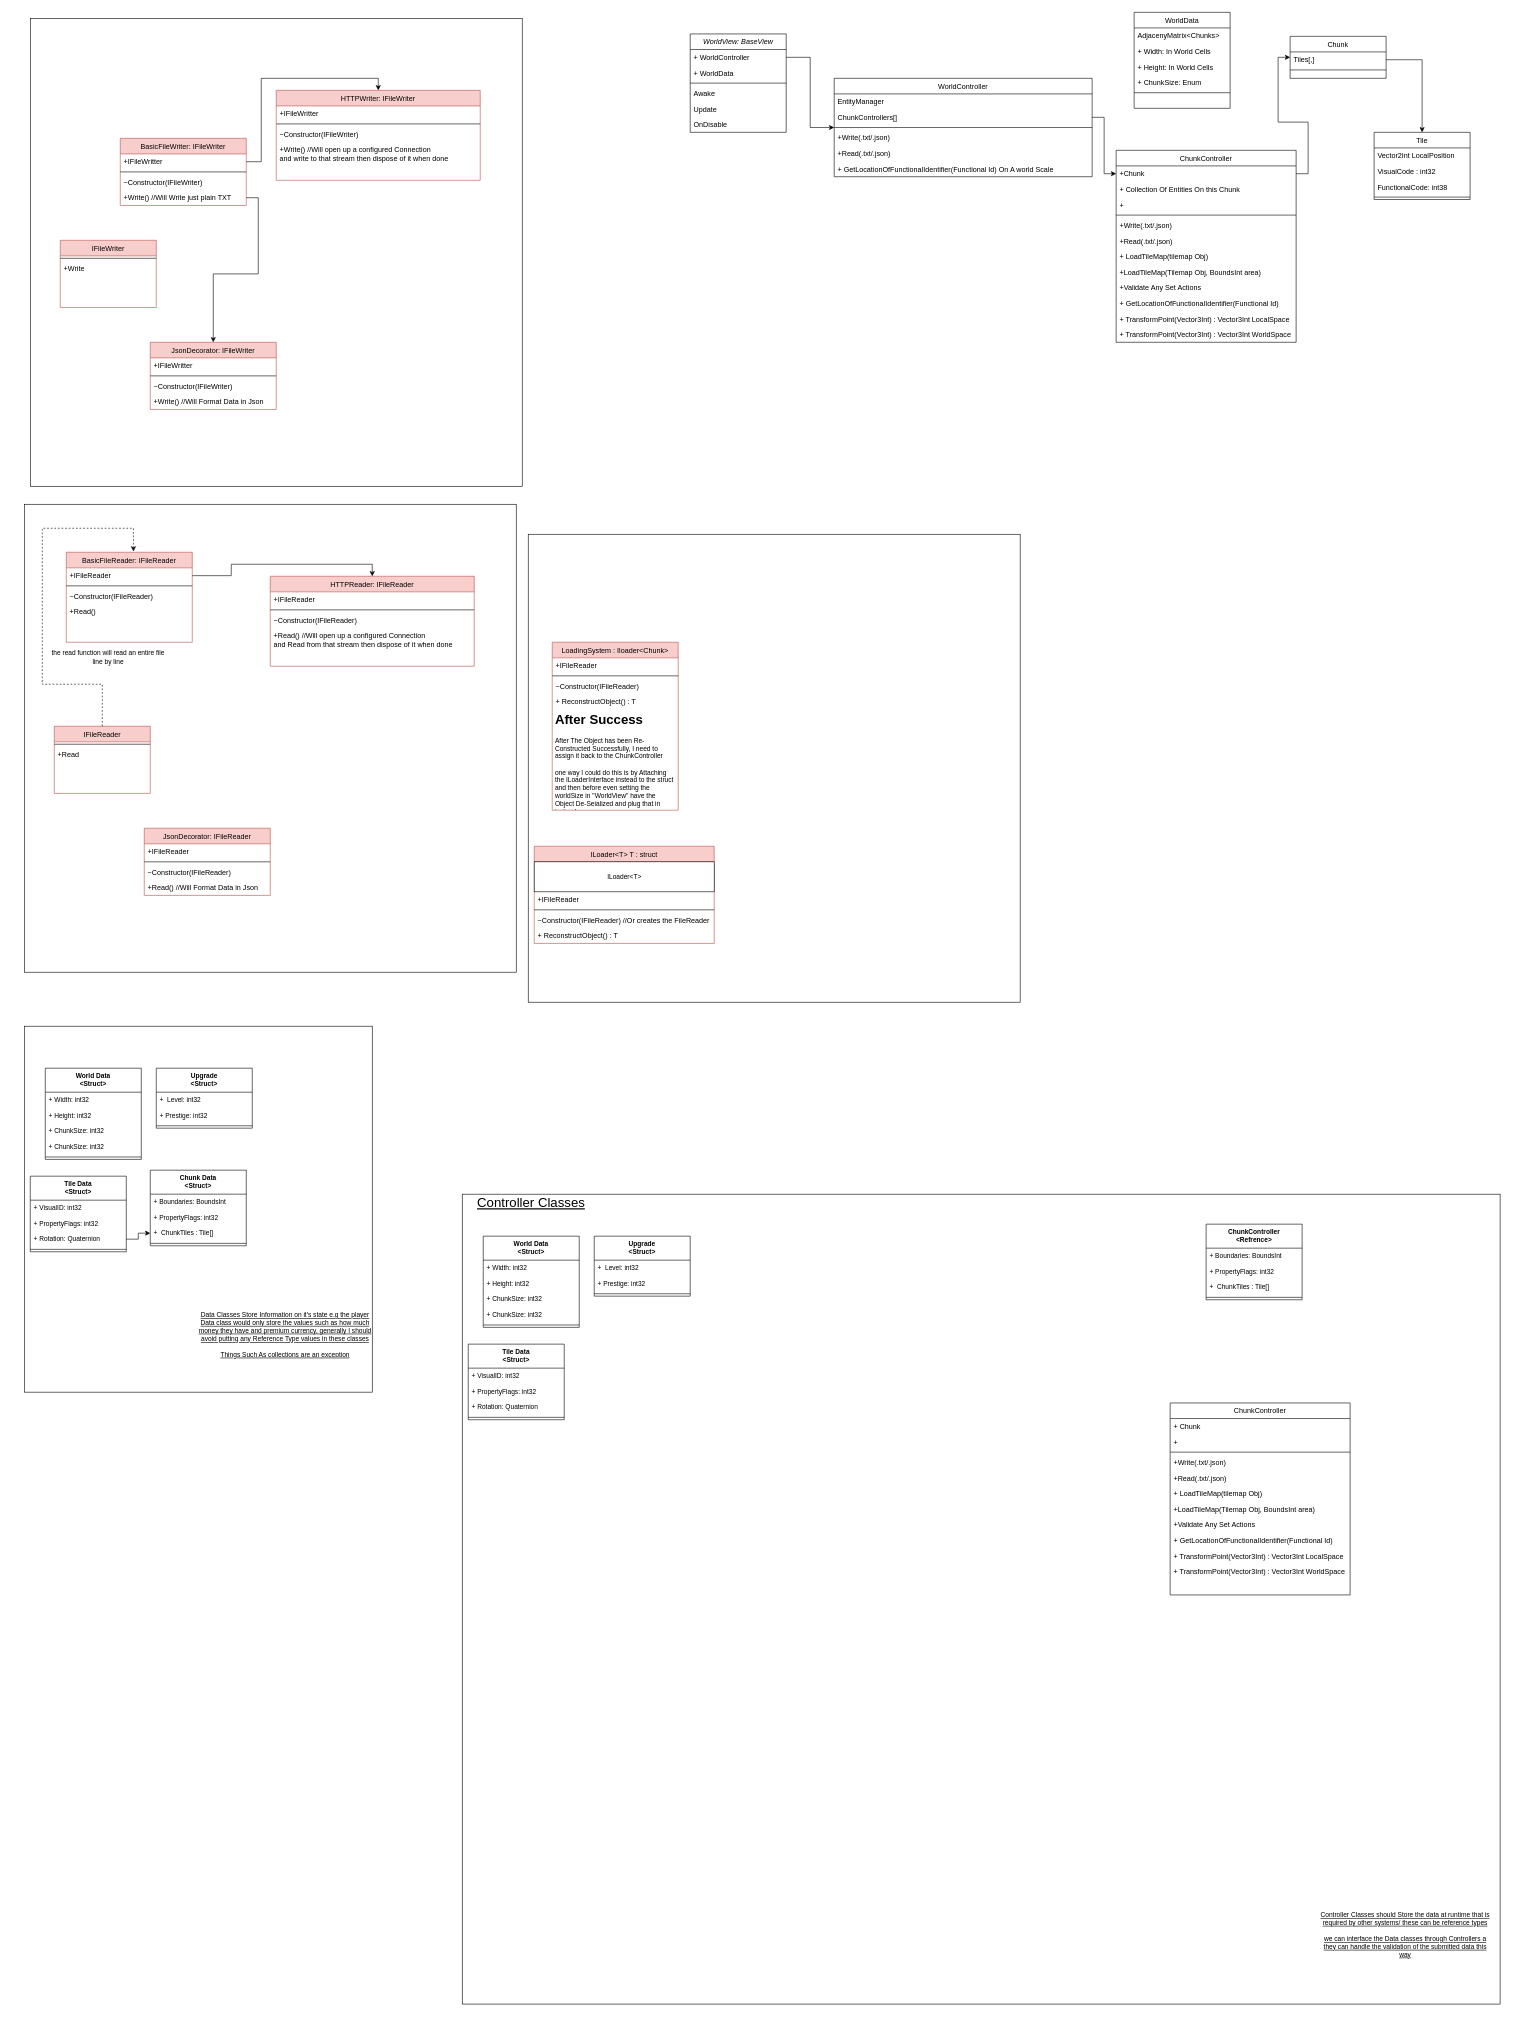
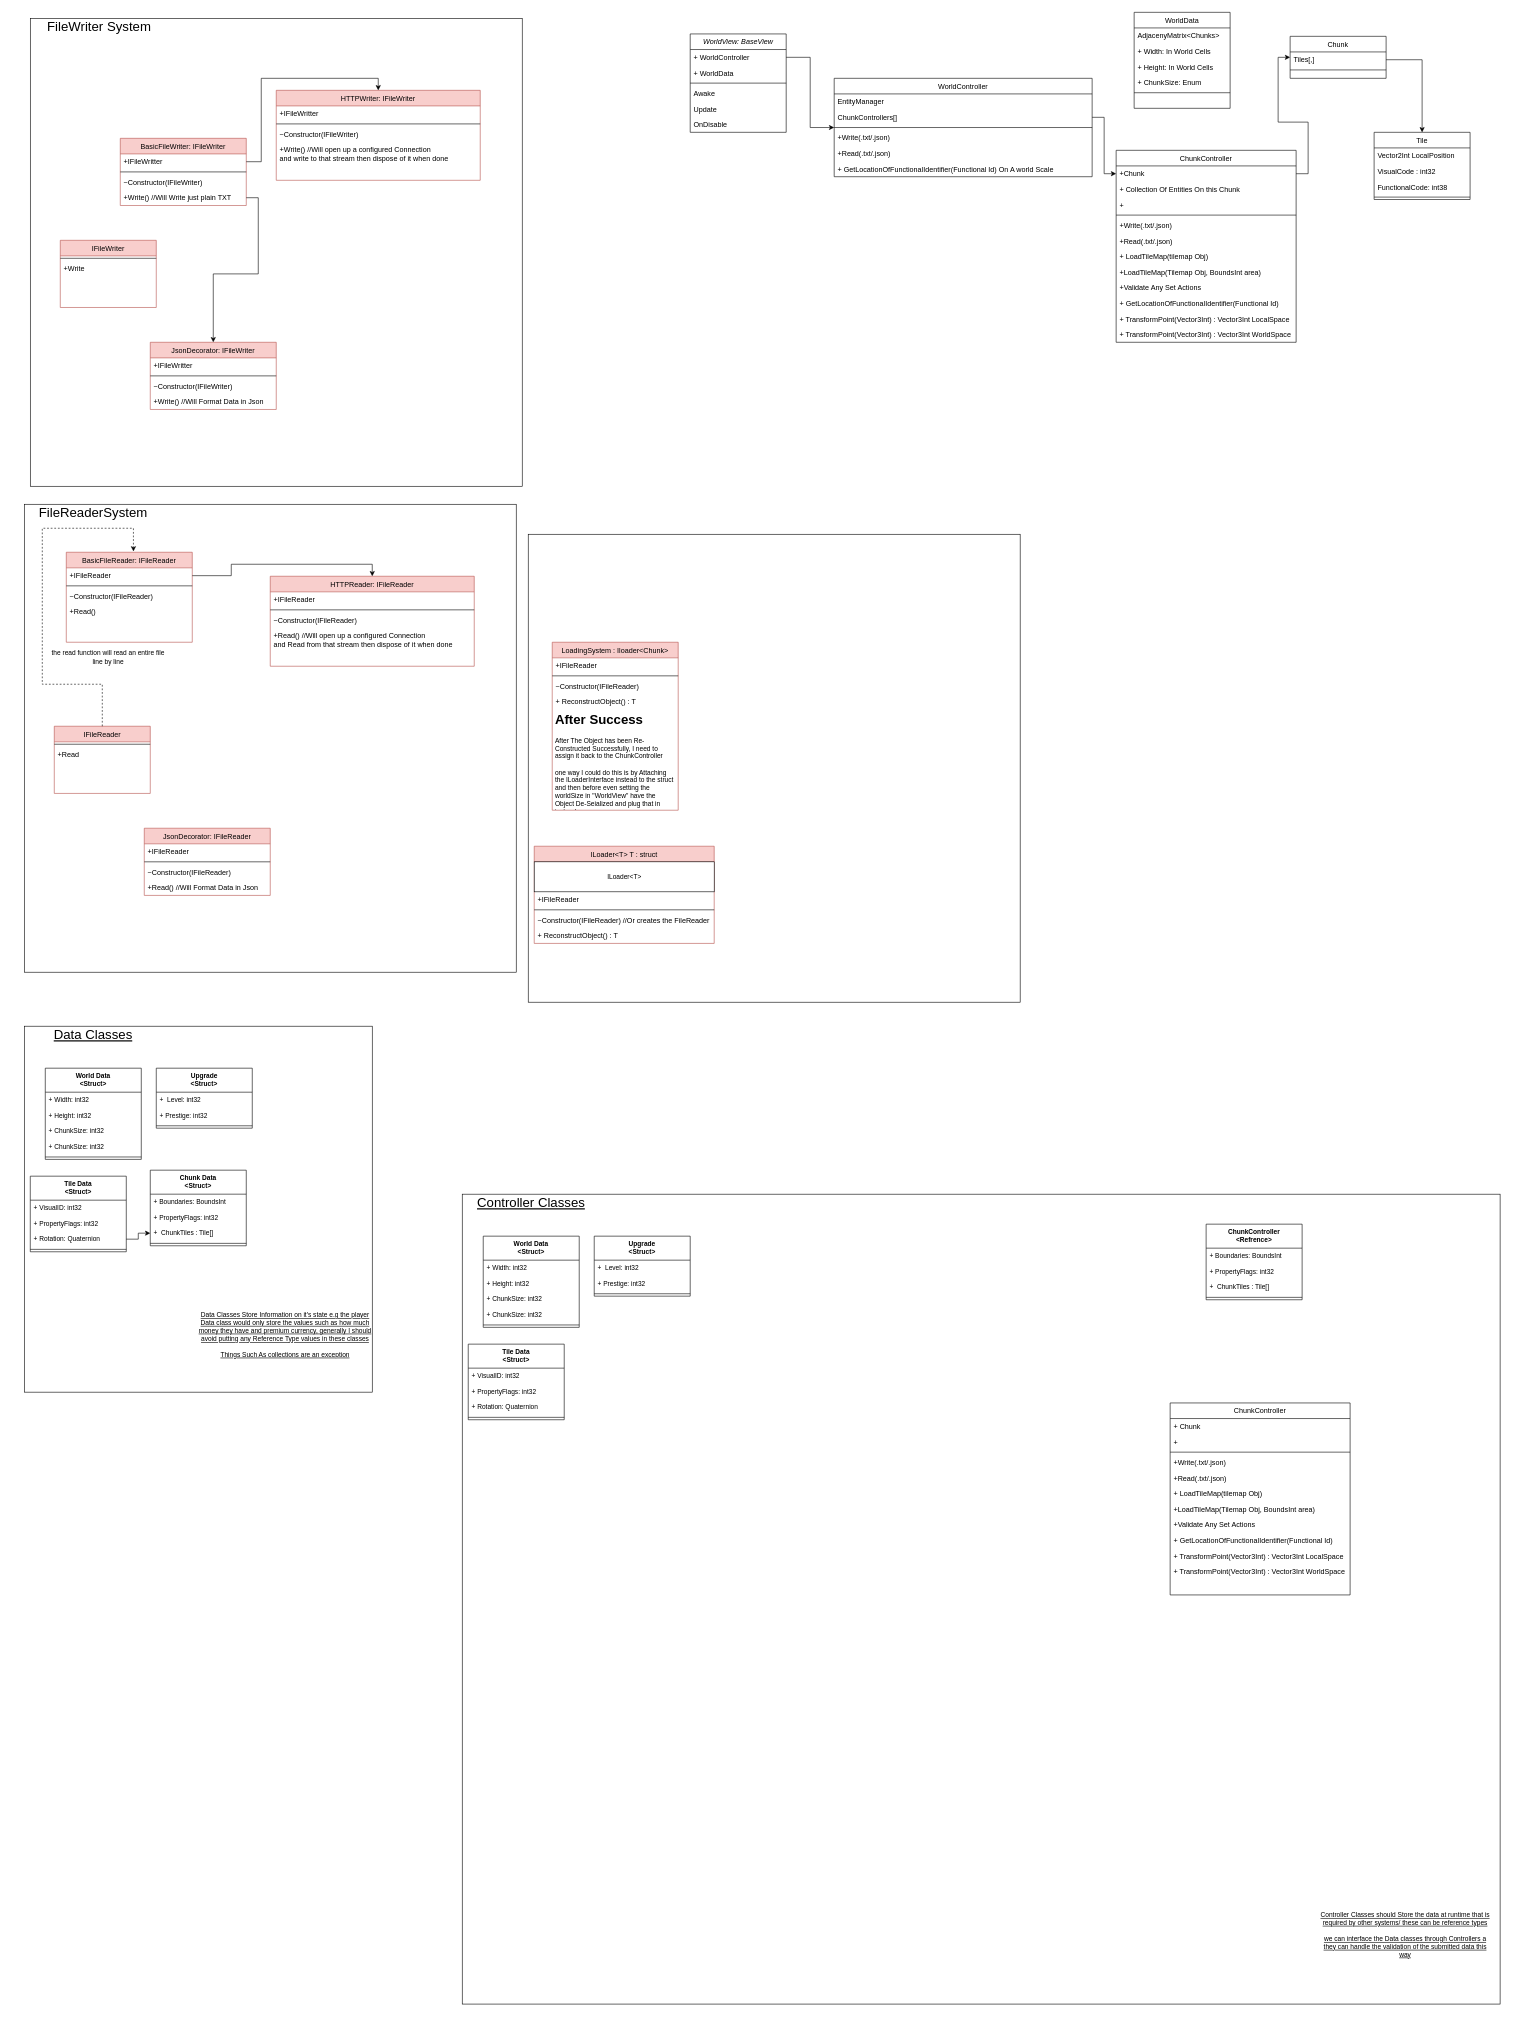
node "FileWriter System": added
node "FileReaderSystem": added
node "Data Classes": added
